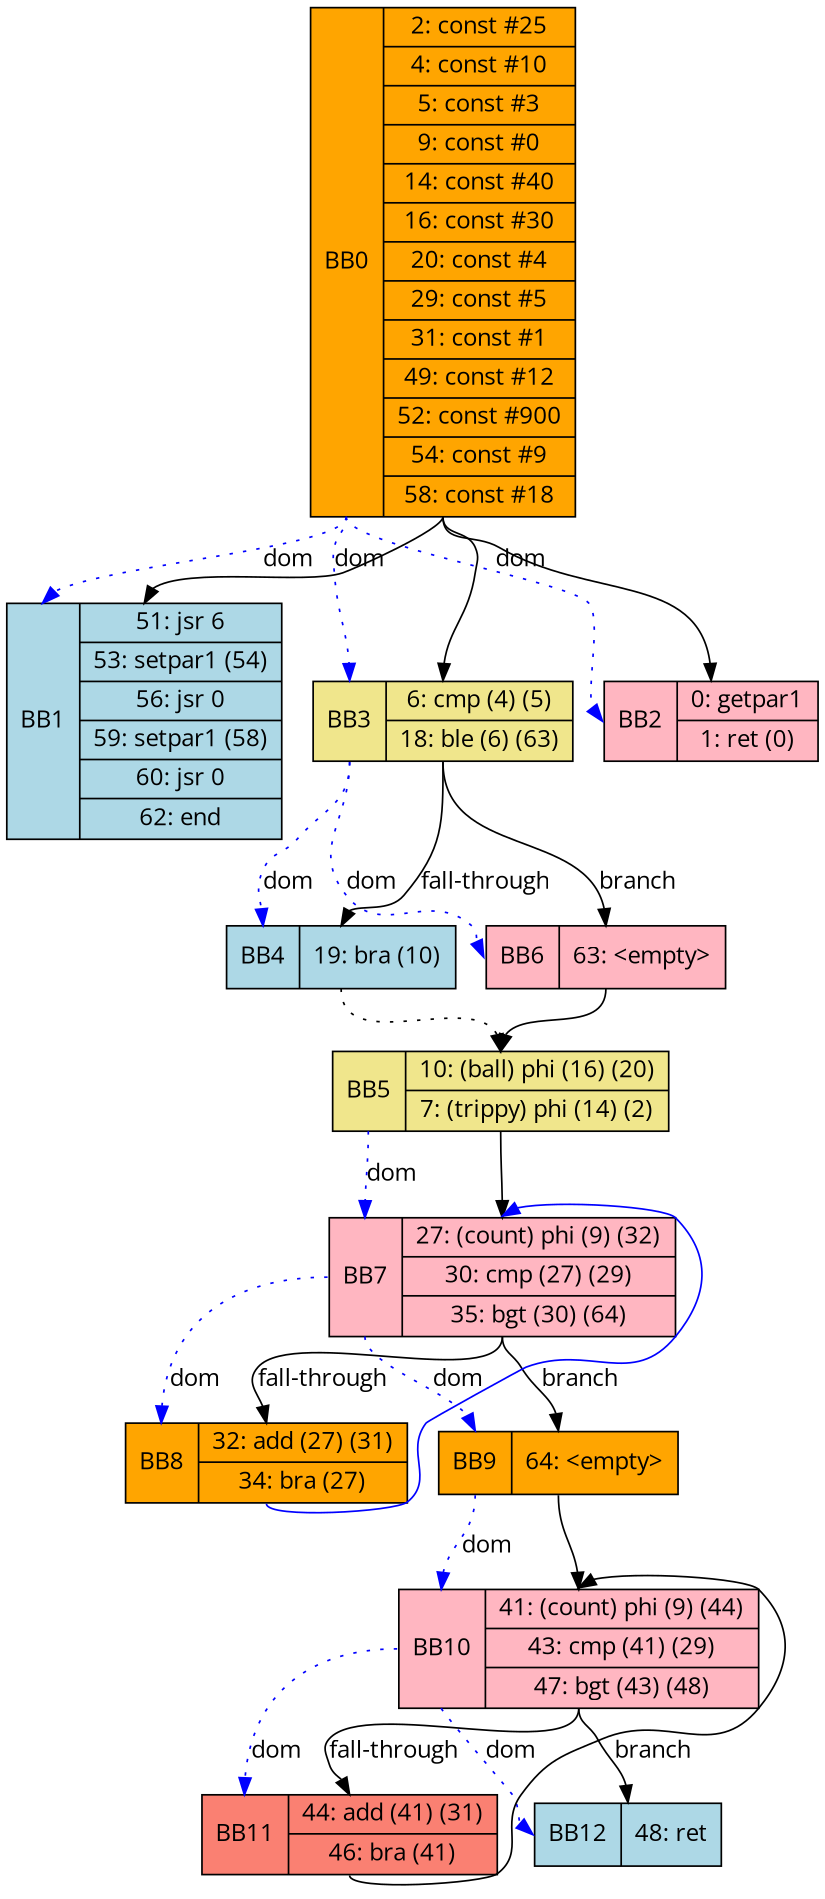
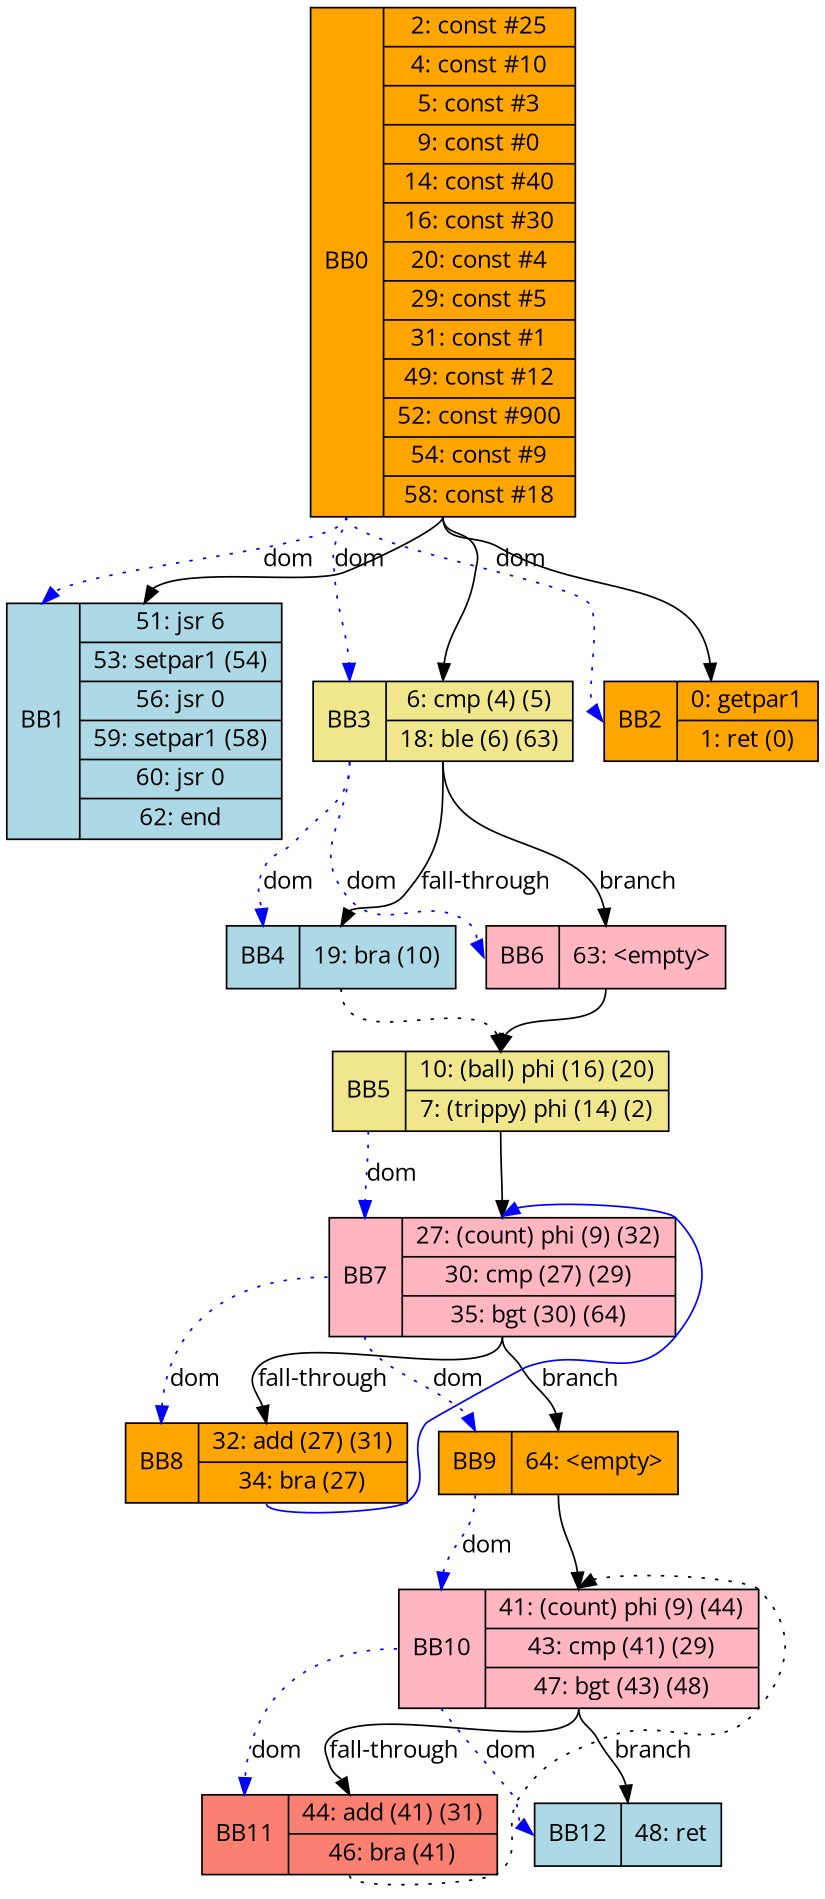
node "BB2": fillcolor lightpink -> orange
edge "BB11" -> "BB10": style solid -> dotted
